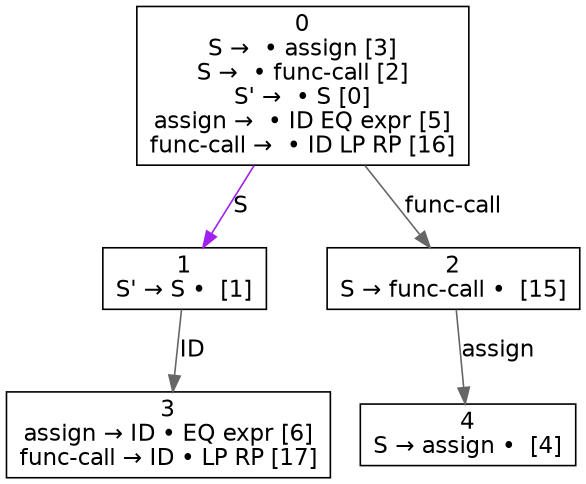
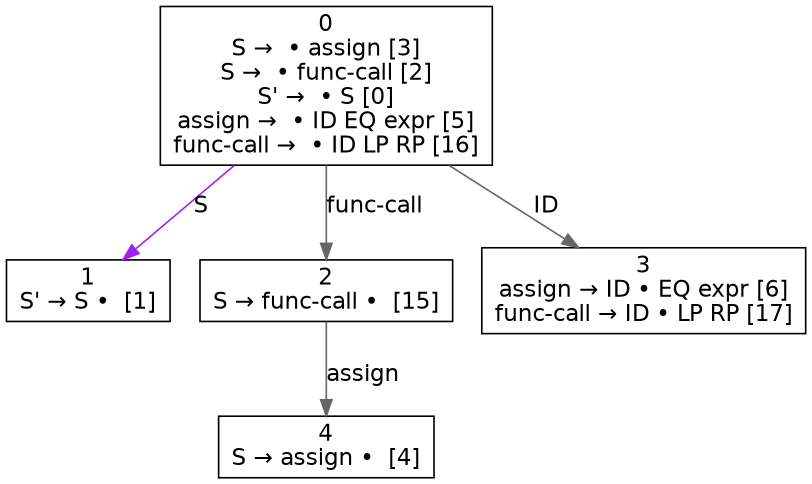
edge "1" -> "3": now "0" -> "3"
